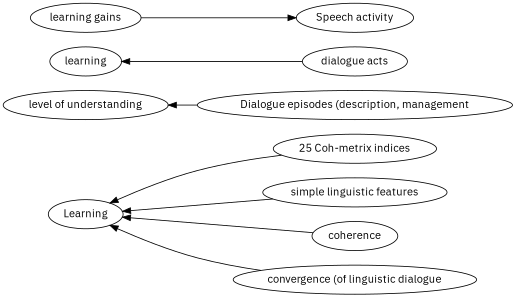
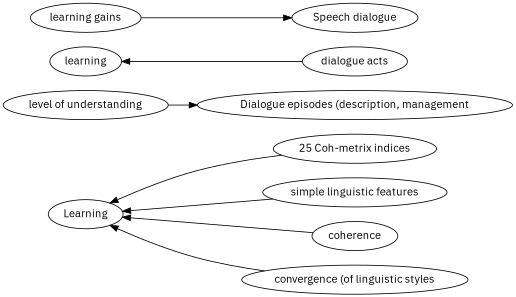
node "Speech activity": label "Speech activity" -> "Speech dialogue"
edge "Dialogue episodes (description, management" -> "level of understanding": reversed
node "convergence (of linguistic dialogue": label "convergence (of linguistic dialogue" -> "convergence (of linguistic styles"
